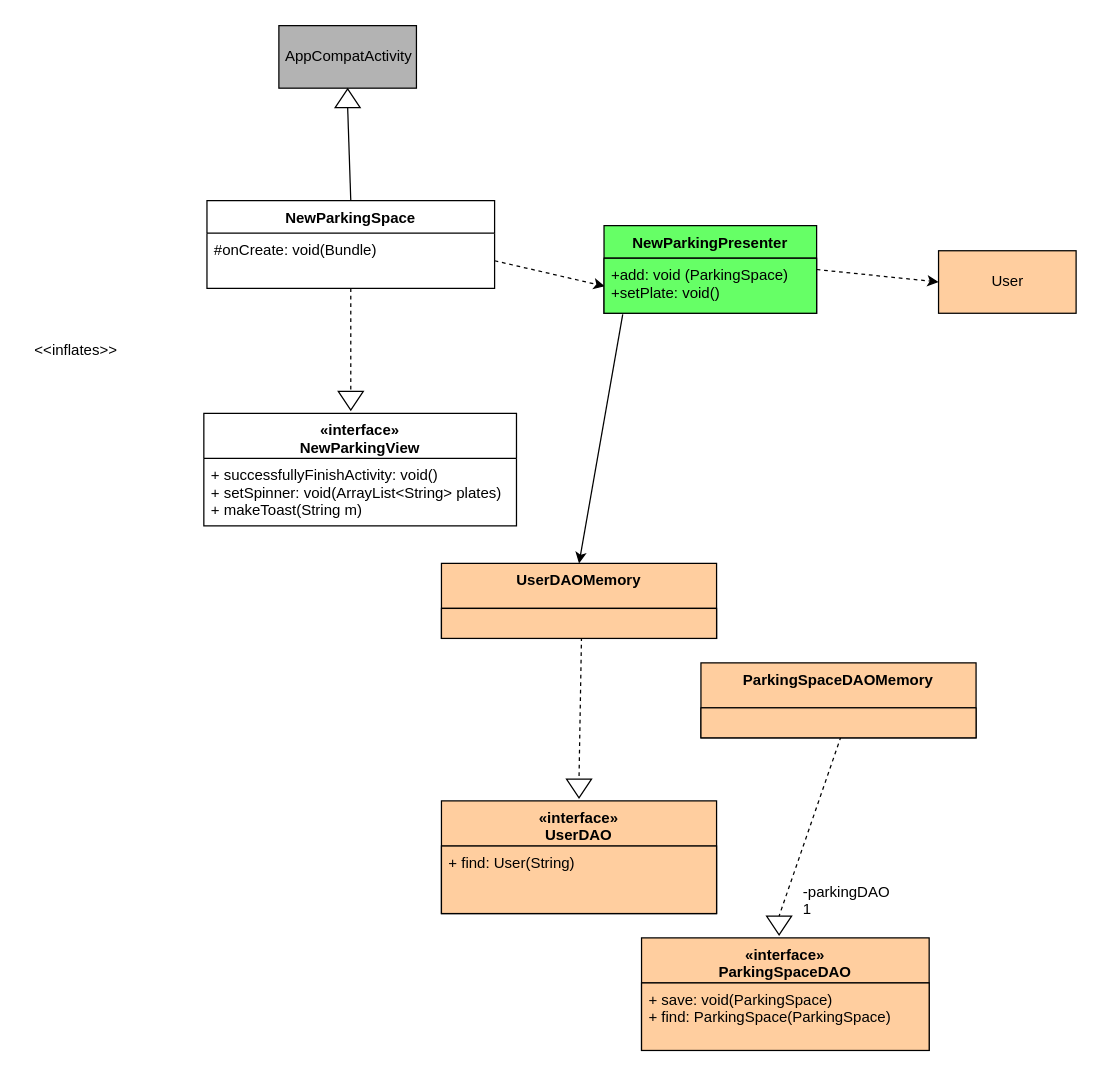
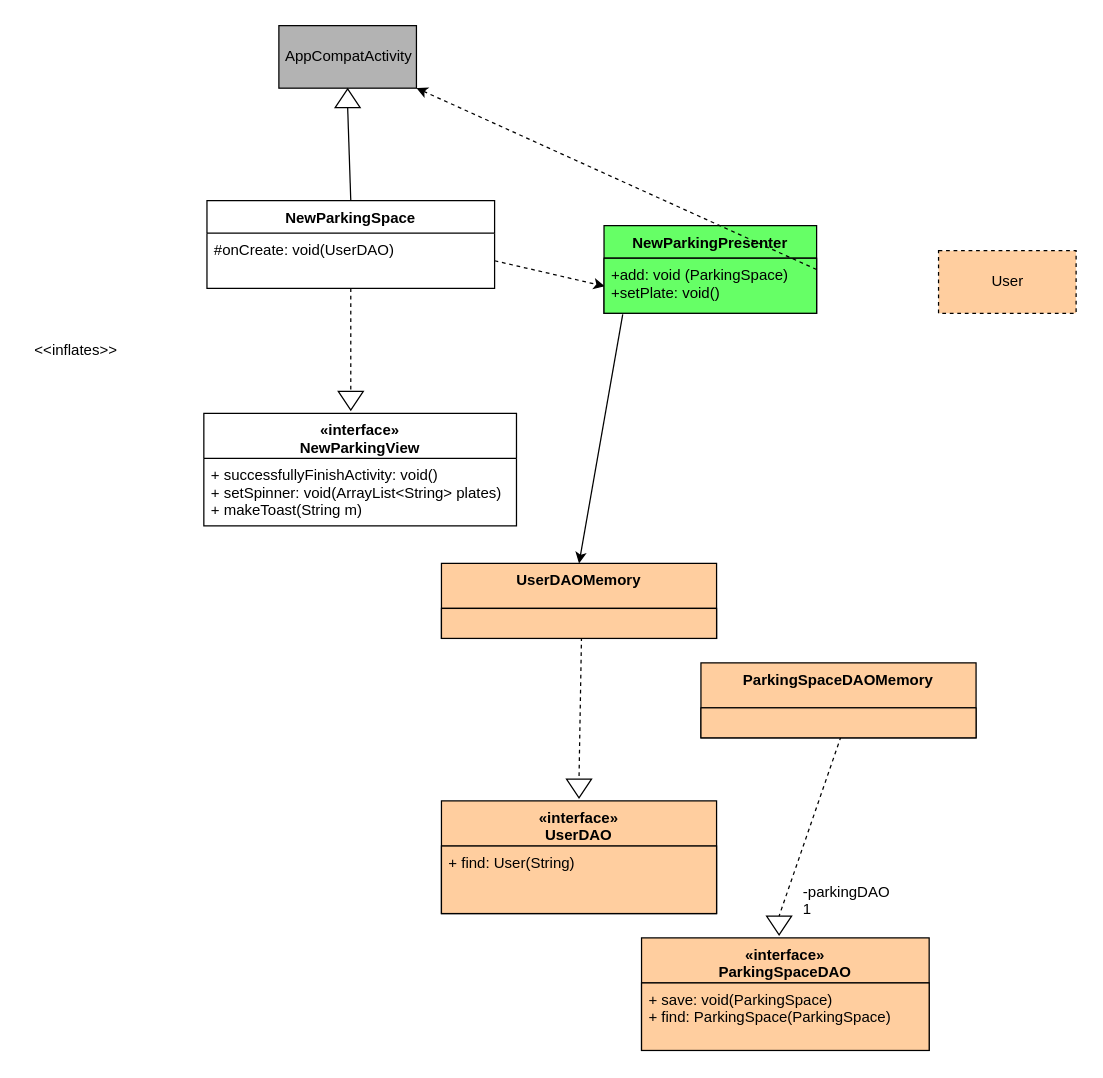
node "#onCreate: void(Bundle)": label "#onCreate: void(Bundle)" -> "#onCreate: void(UserDAO)"
edge "NewParkingPresenter" -> "User": now "NewParkingPresenter" -> "AppCompatActivity"
node "User": style solid -> dashed
